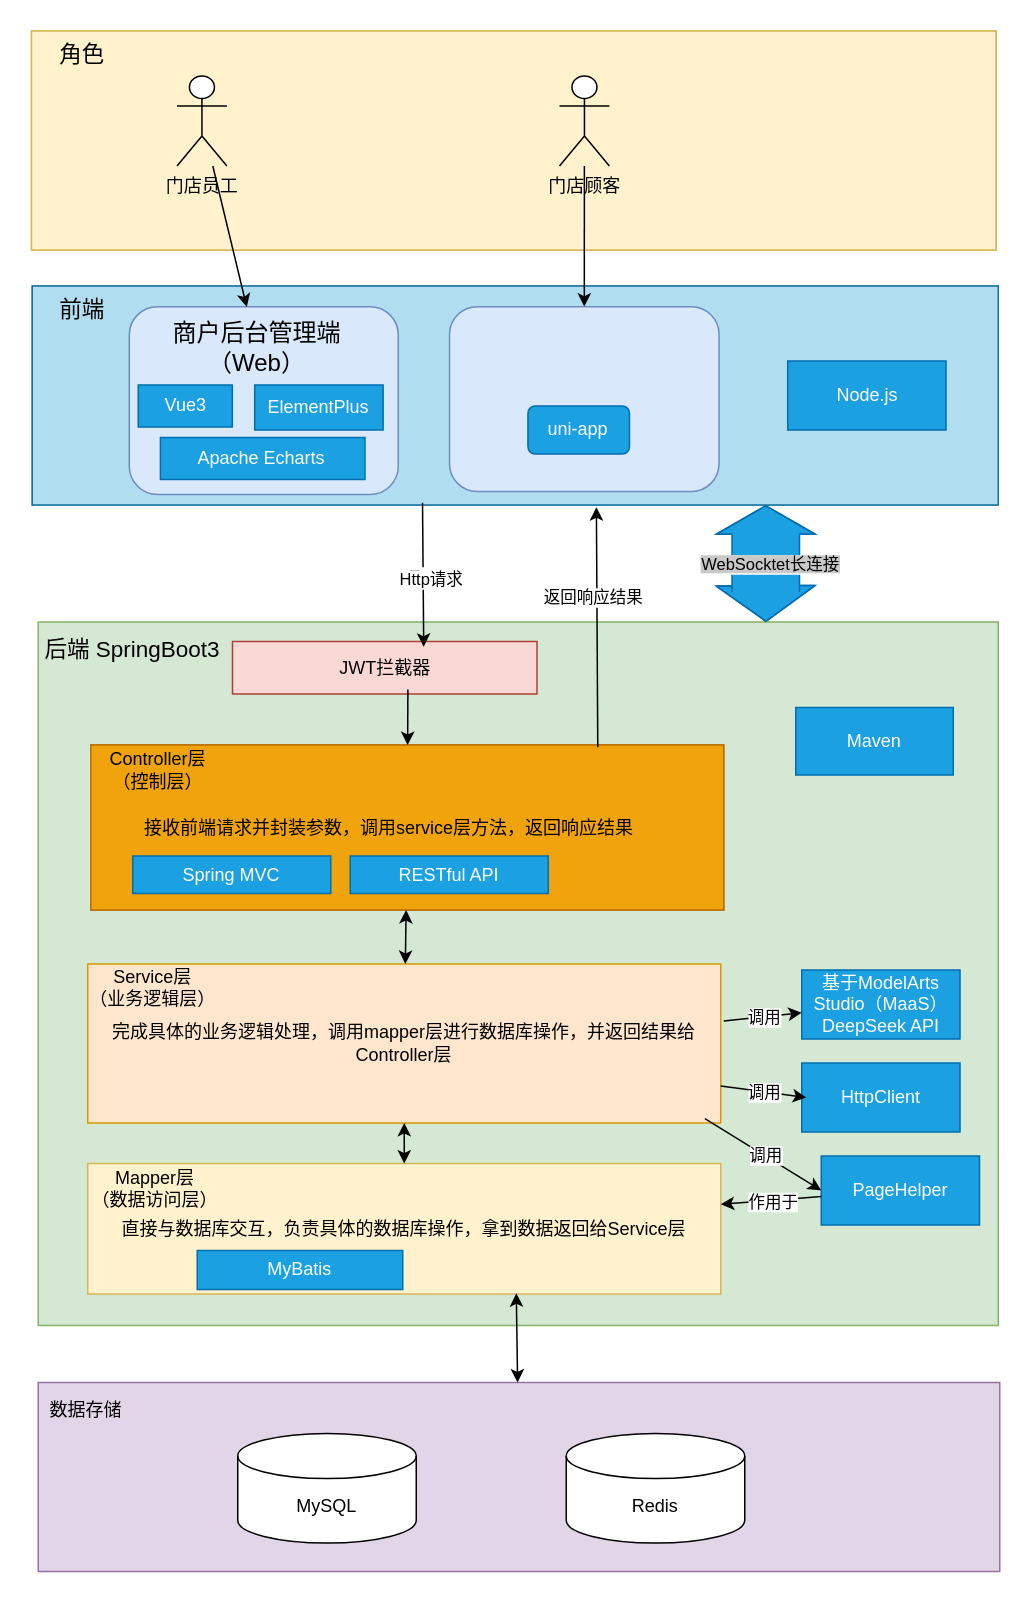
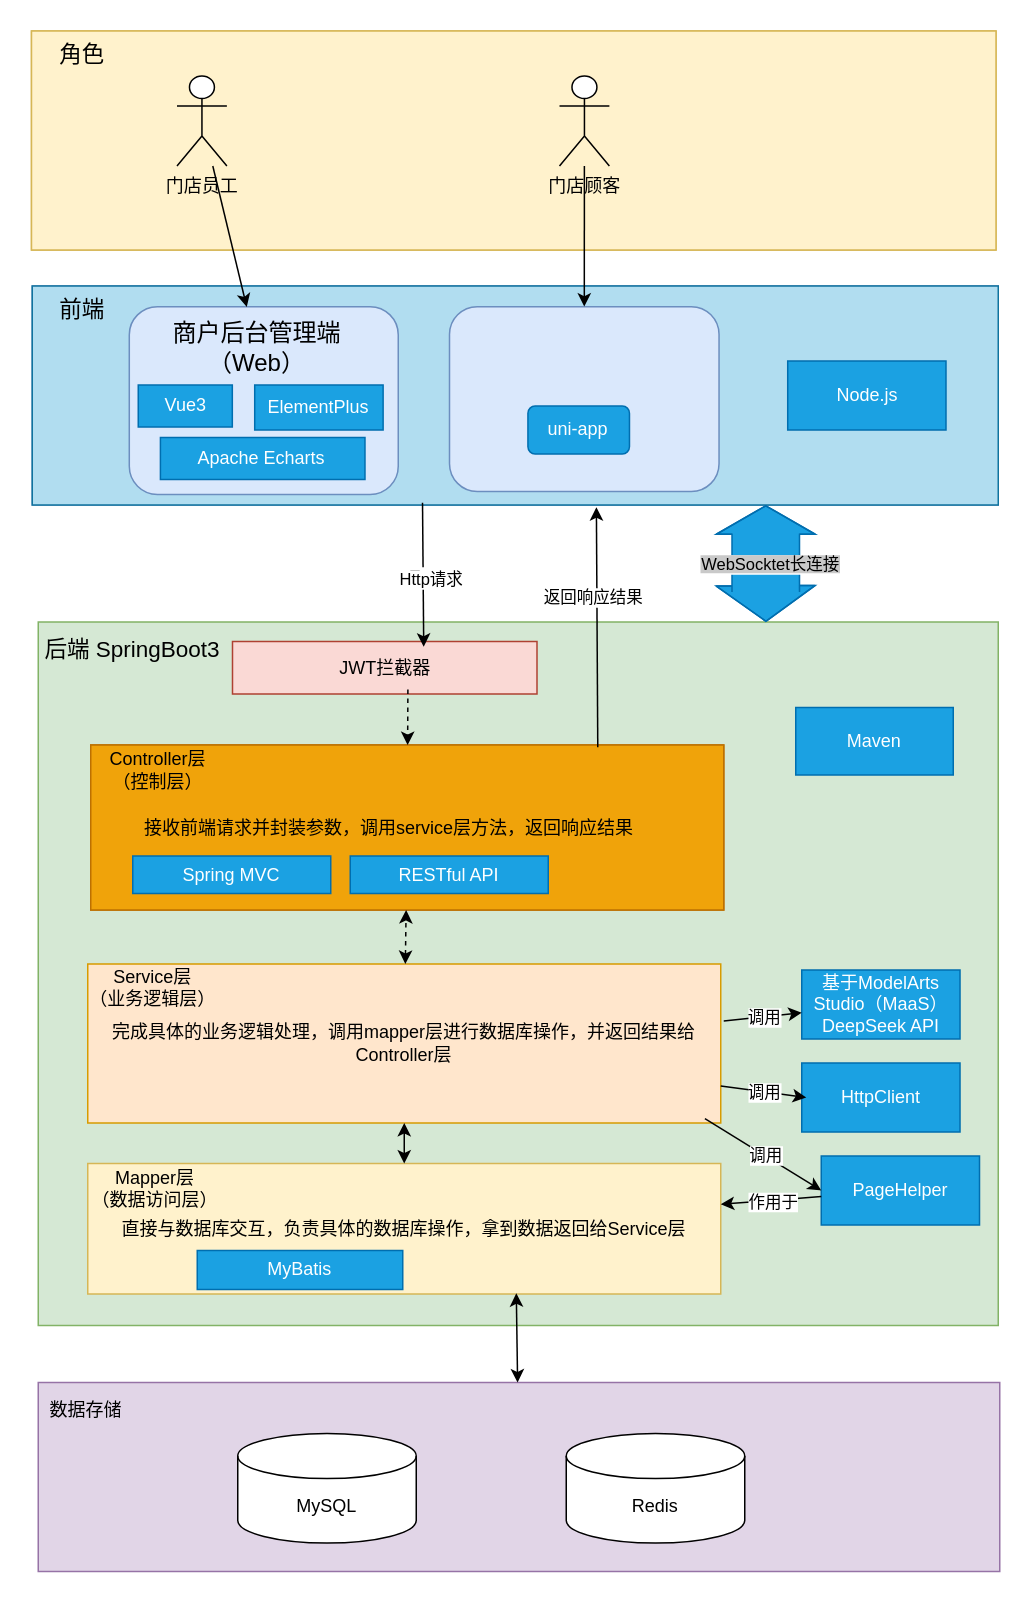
edge "JWT拦截器" -> "接收前端请求并封装参数，调用service层方法，返回响应结果": style solid -> dashed
edge "接收前端请求并封装参数，调用service层方法，返回响应结果" -- "完成具体的业务逻辑处理，调用mapper层进行数据库操作，并返回结果给Controller层": style solid -> dashed
